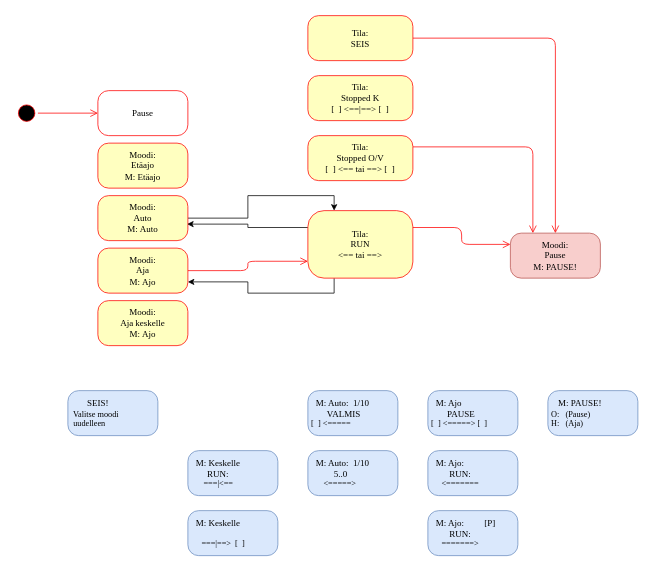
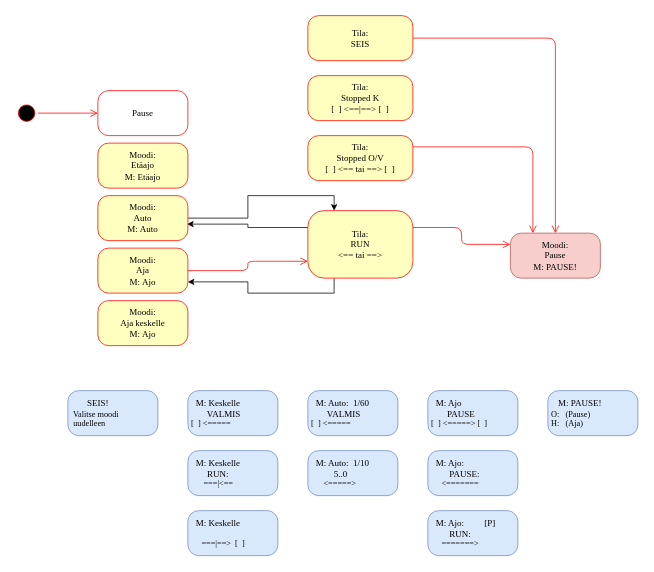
node "M: Keskelle VALMIS [ ] <=====": added
node "M: Auto: 1/10 VALMIS [ ] <=====": label "M: Auto: 1/10 VALMIS [ ] <=====" -> "M: Auto: 1/60 VALMIS [ ] <====="
node "M: Ajo: RUN: <=======": label "M: Ajo: RUN: <=======" -> "M: Ajo: PAUSE: <======="
